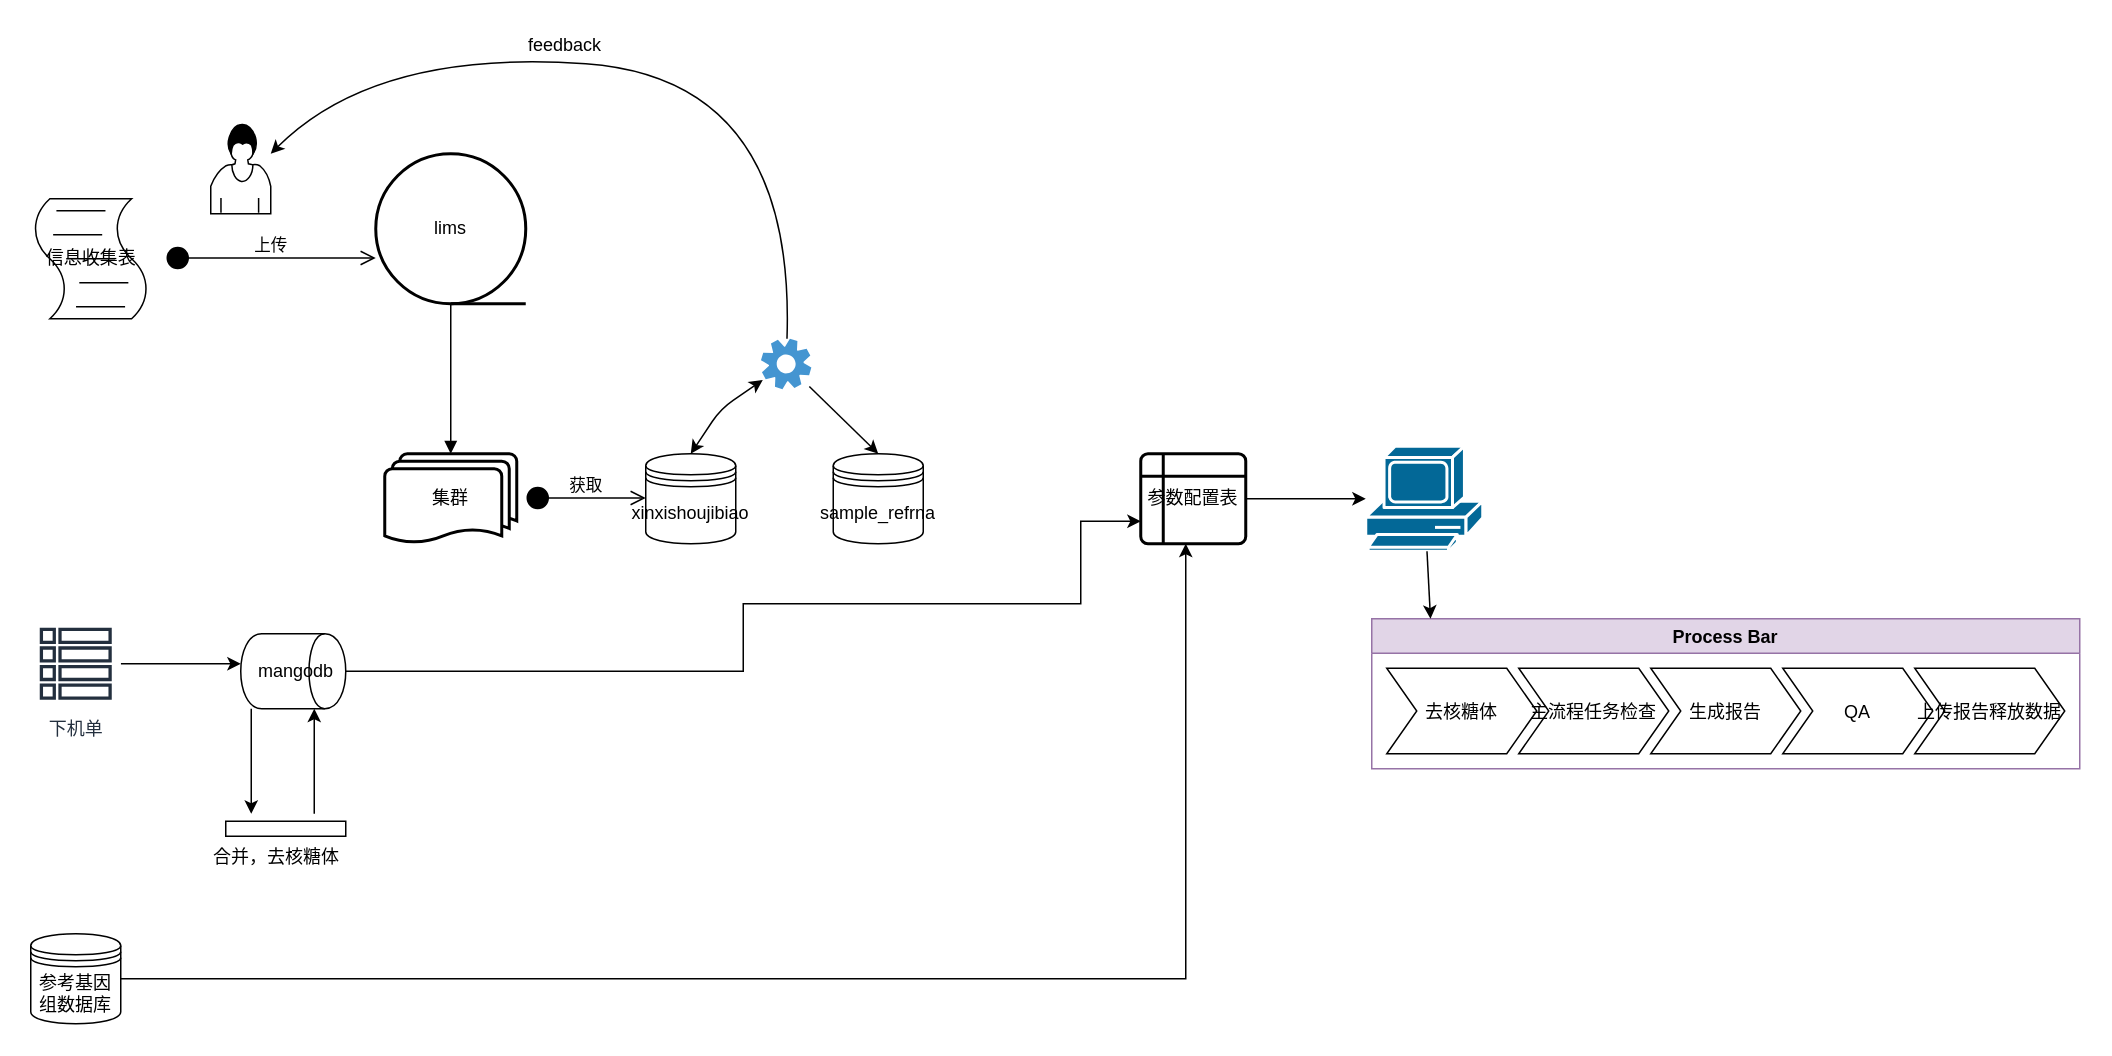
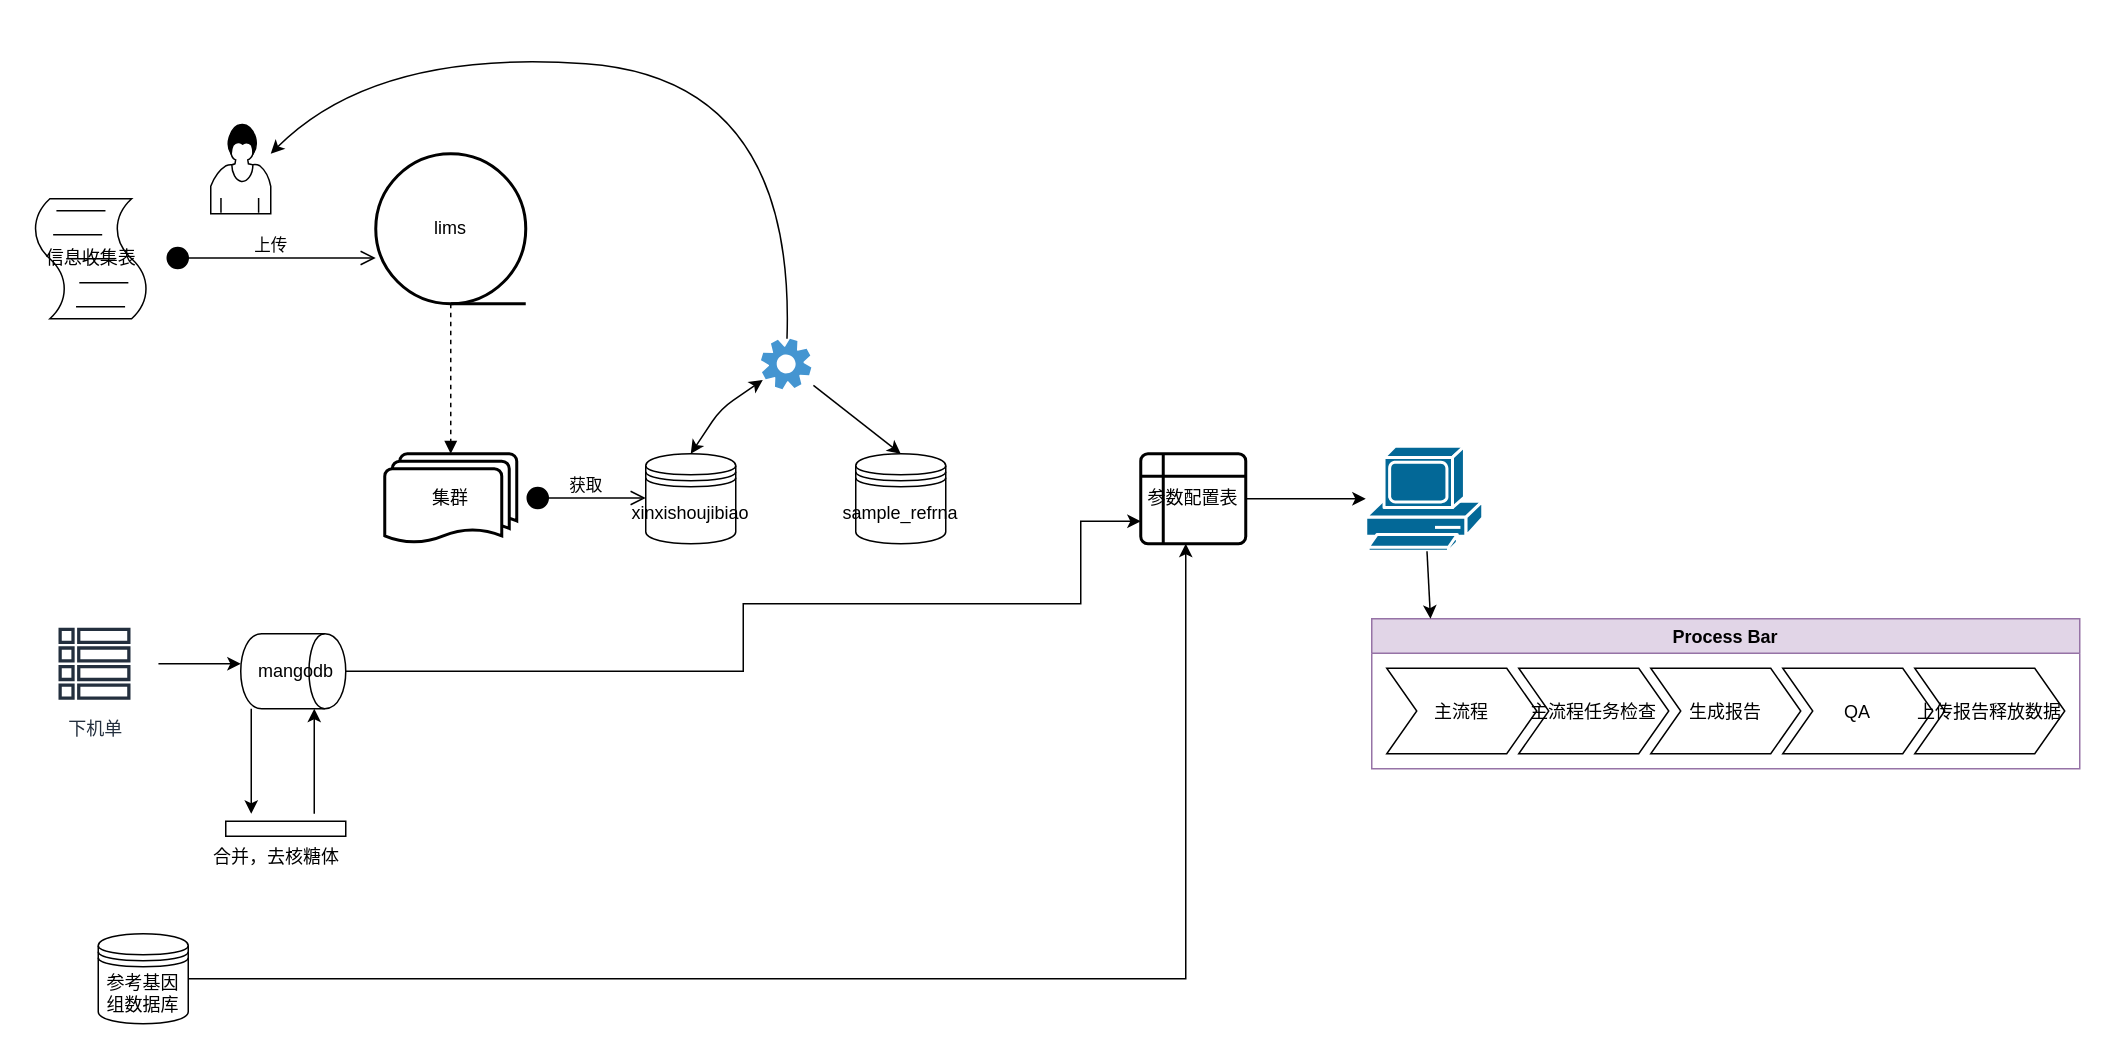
node "feedback": removed
edge "lims" -> "集群": style solid -> dashed
node "sample_refrna": moved (878, 499) -> (901, 499)
node "下机单": size 90x90 -> 128x90
node "去核糖体": label "去核糖体" -> "主流程"
node "参考基因组数据库": moved (76, 979) -> (143, 979)
